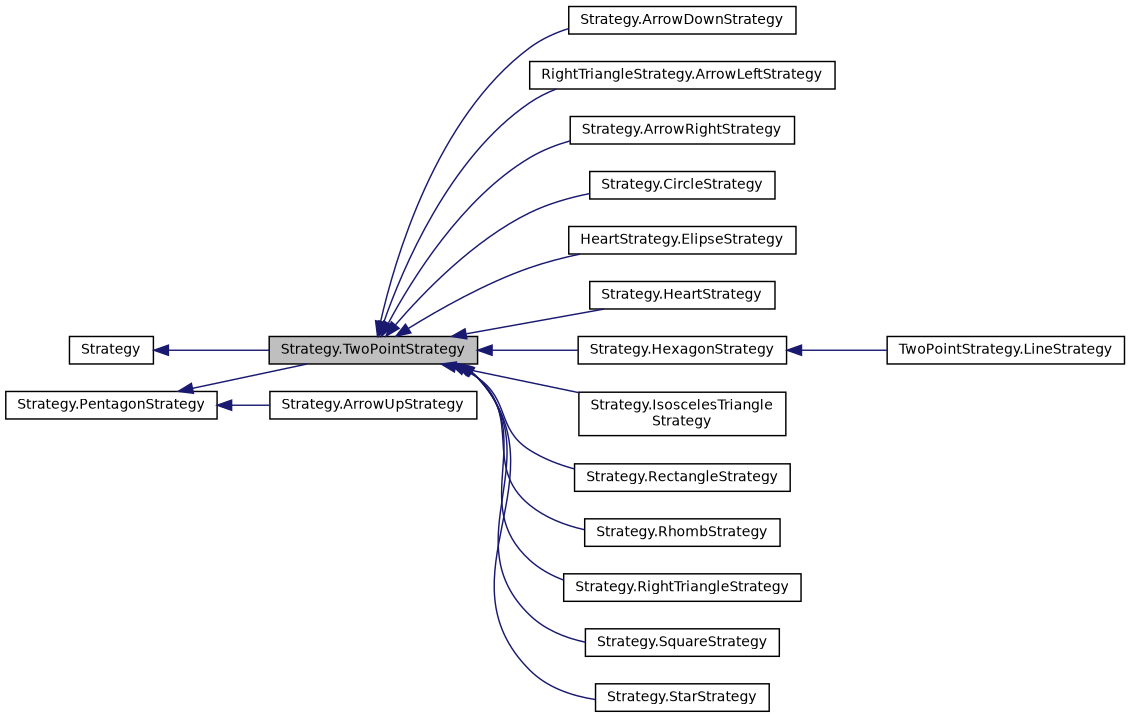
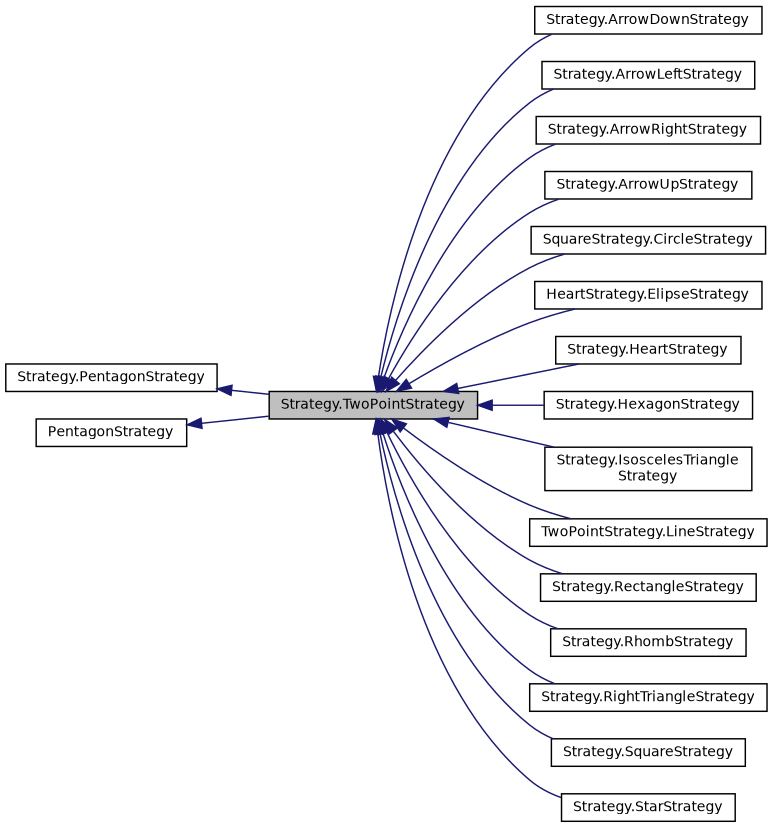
node "RightTriangleStrategy.ArrowLeftStrategy": label "RightTriangleStrategy.ArrowLeftStrategy" -> "Strategy.ArrowLeftStrategy"
node "Strategy.CircleStrategy": label "Strategy.CircleStrategy" -> "SquareStrategy.CircleStrategy"
node "Strategy": label "Strategy" -> "PentagonStrategy"
edge "TwoPointStrategy.LineStrategy" -> "Strategy.HexagonStrategy": now "TwoPointStrategy.LineStrategy" -> "Strategy.TwoPointStrategy"
edge "Strategy.ArrowUpStrategy" -> "Strategy.PentagonStrategy": now "Strategy.ArrowUpStrategy" -> "Strategy.TwoPointStrategy"
